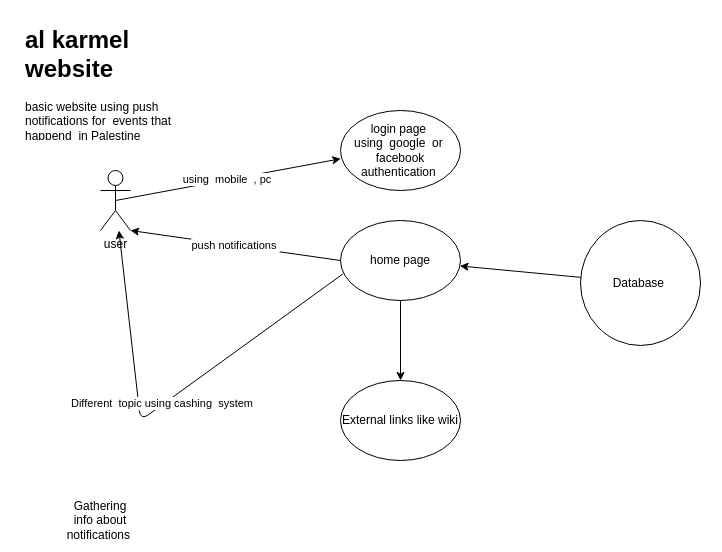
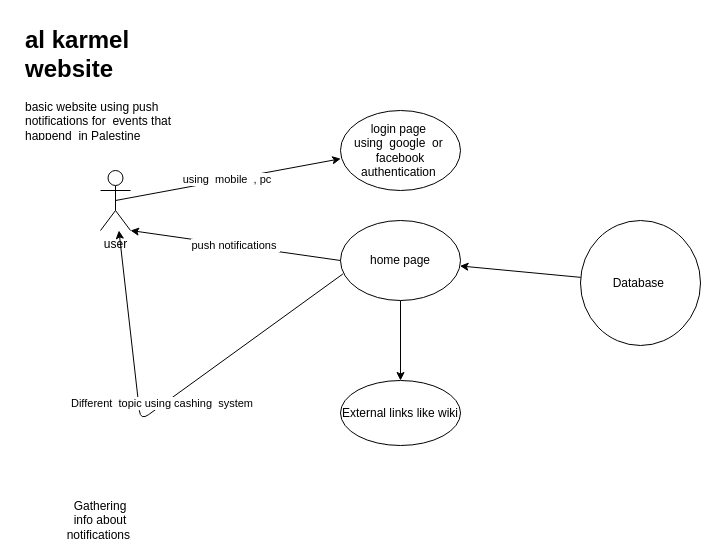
node "External links like wiki": size 120x80 -> 120x65
